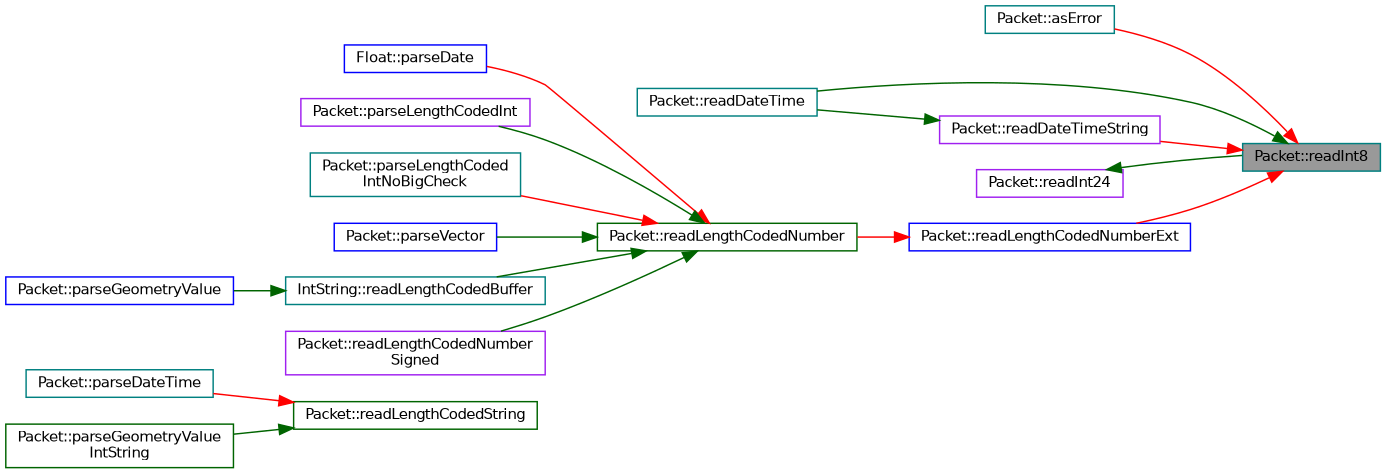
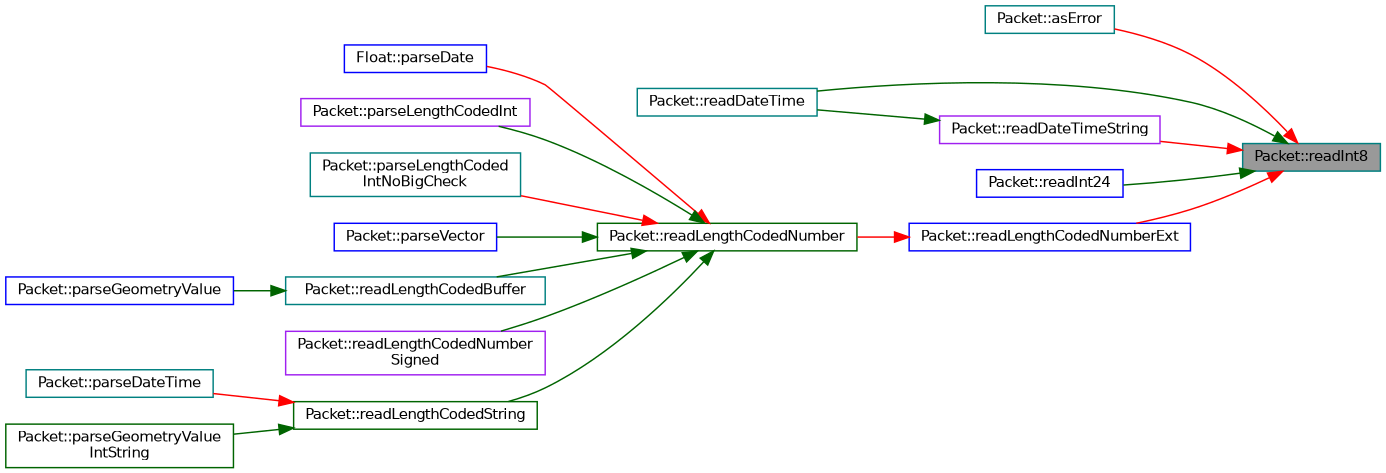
edge "Packet::readInt8" -> "Packet::readInt24": reversed
node "Packet::readInt24": color purple -> blue
node "IntString::readLengthCodedBuffer": label "IntString::readLengthCodedBuffer" -> "Packet::readLengthCodedBuffer"
edge "Packet::readLengthCodedString" -> "Packet::readLengthCodedNumber": added
